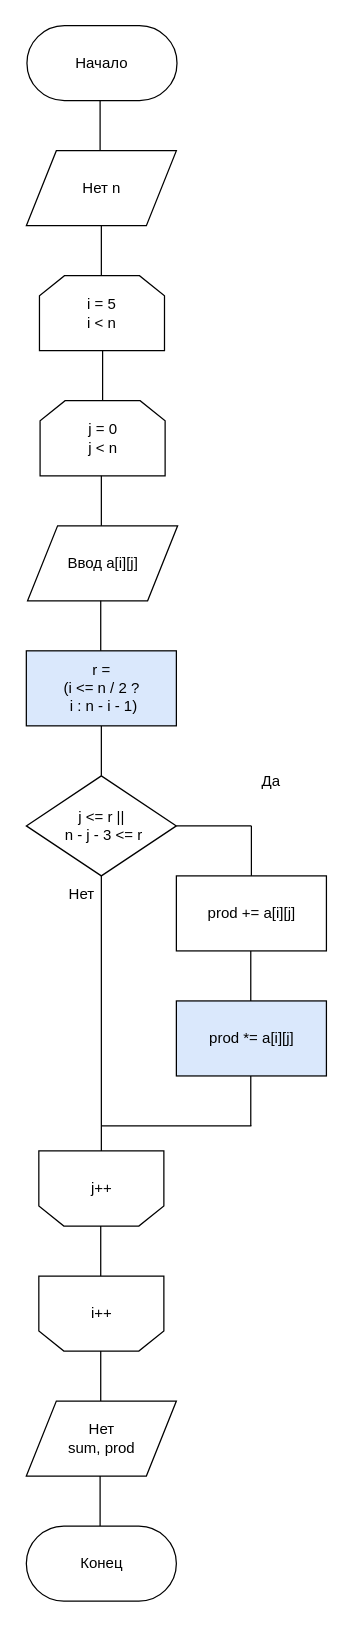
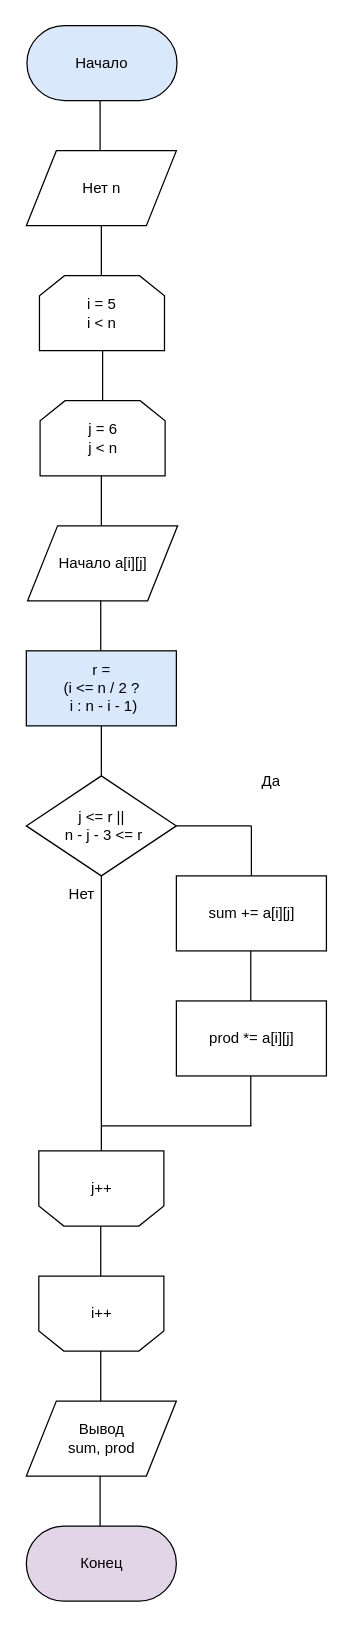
node "Начало": fillcolor #ffffff -> #dae8fc
node "j = 0 j < n": label "j = 0 j < n" -> "j = 6 j < n"
node "Ввод a[i][j]": label "Ввод a[i][j]" -> "Начало a[i][j]"
node "prod += a[i][j]": label "prod += a[i][j]" -> "sum += a[i][j]"
node "prod *= a[i][j]": fillcolor #dae8fc -> #ffffff
node "Нет sum, prod": label "Нет sum, prod" -> "Вывод sum, prod"
node "Конец": fillcolor #ffffff -> #e1d5e7
